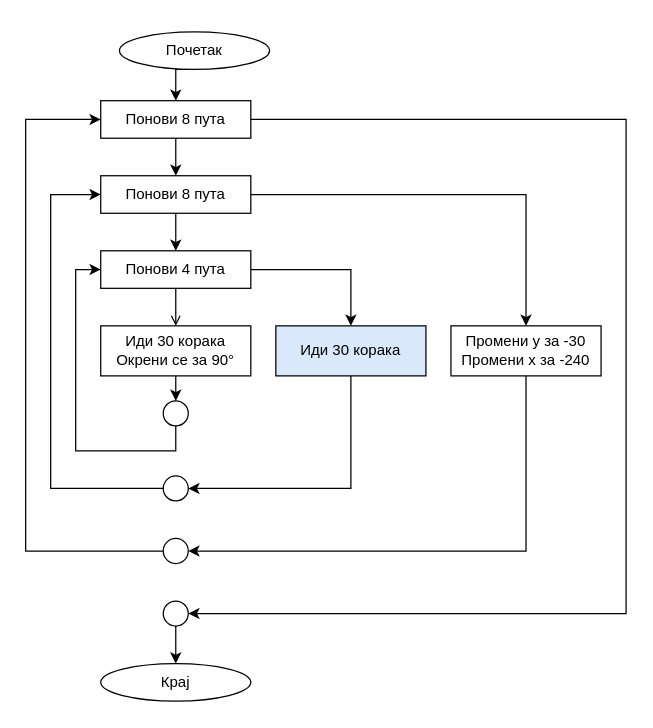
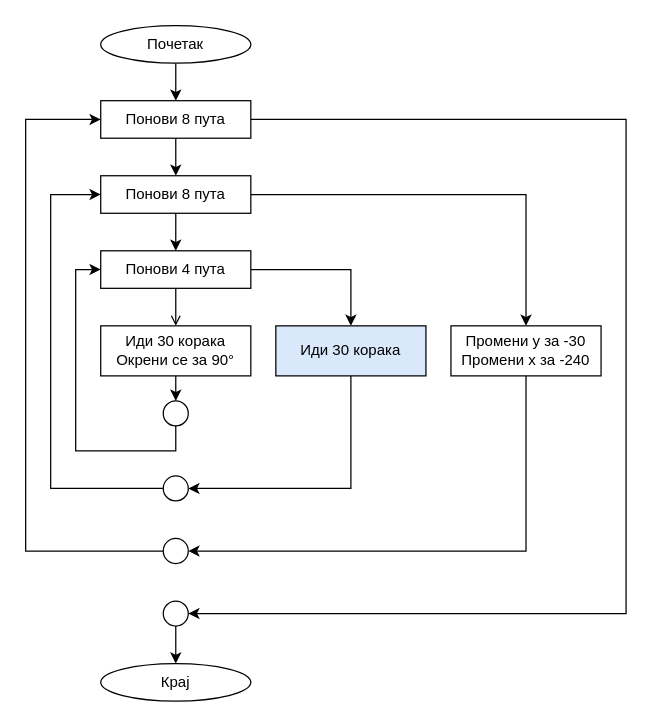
node "Почетак": moved (194, 51) -> (176, 44)
